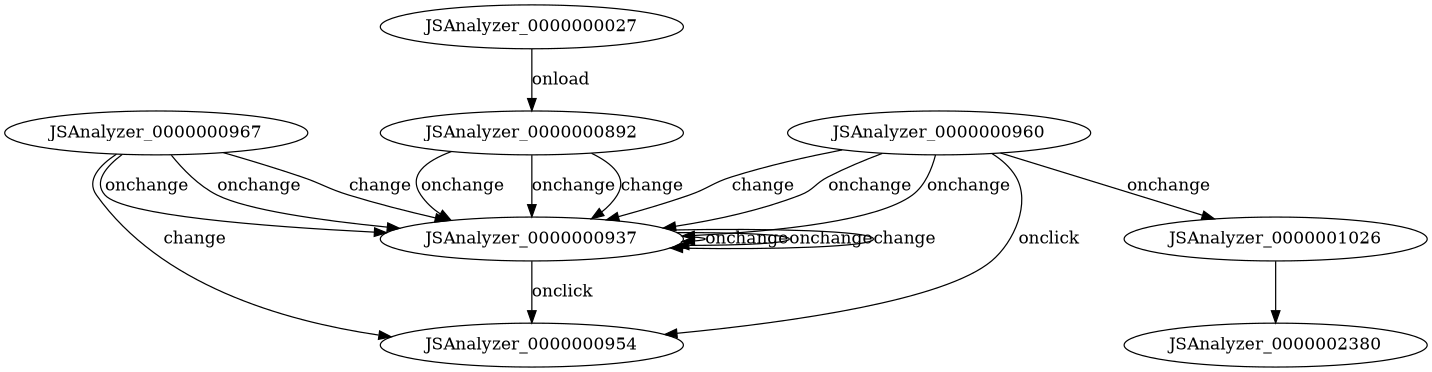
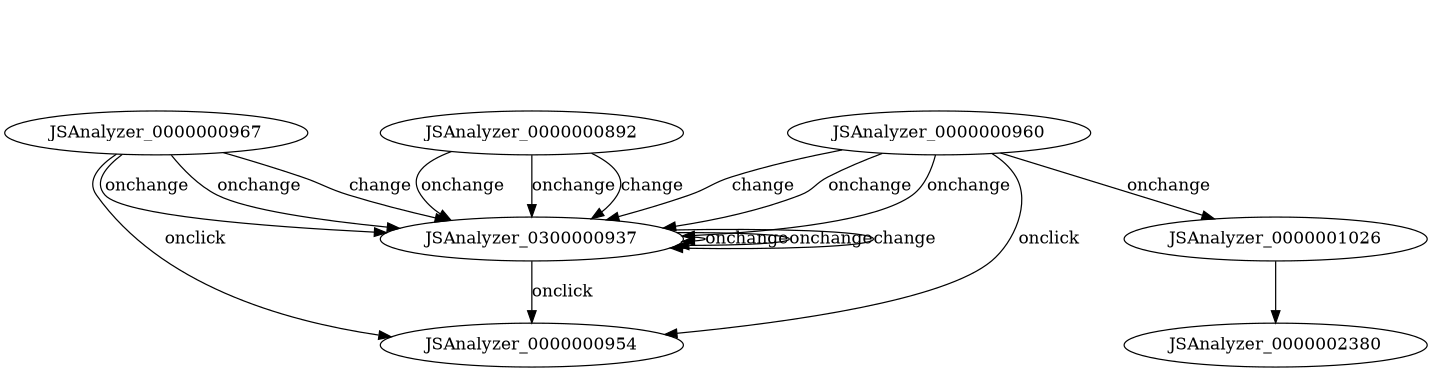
node "JSAnalyzer_0000000027": removed
edge "JSAnalyzer_0000000967" -> "JSAnalyzer_0000000954": label "change" -> "onclick"
node "JSAnalyzer_0000000937": label "JSAnalyzer_0000000937" -> "JSAnalyzer_0300000937"
